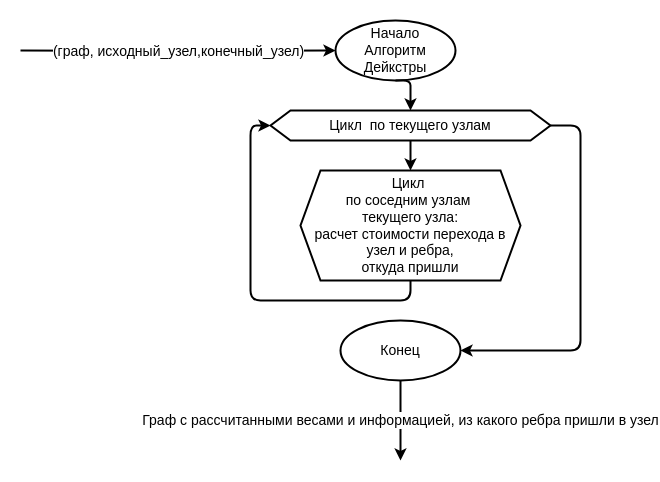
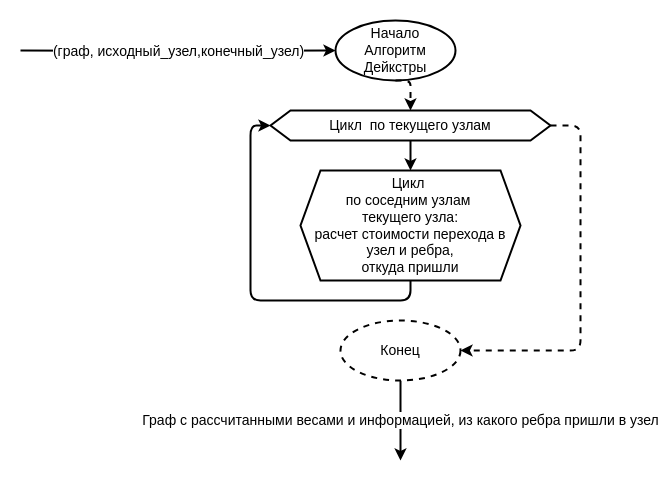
edge "НачалоАлгоритм Дейкстры" -> "Цикл по текущего узлам": style solid -> dashed
edge "Цикл по текущего узлам" -> "Конец": style solid -> dashed
node "Конец": style solid -> dashed
